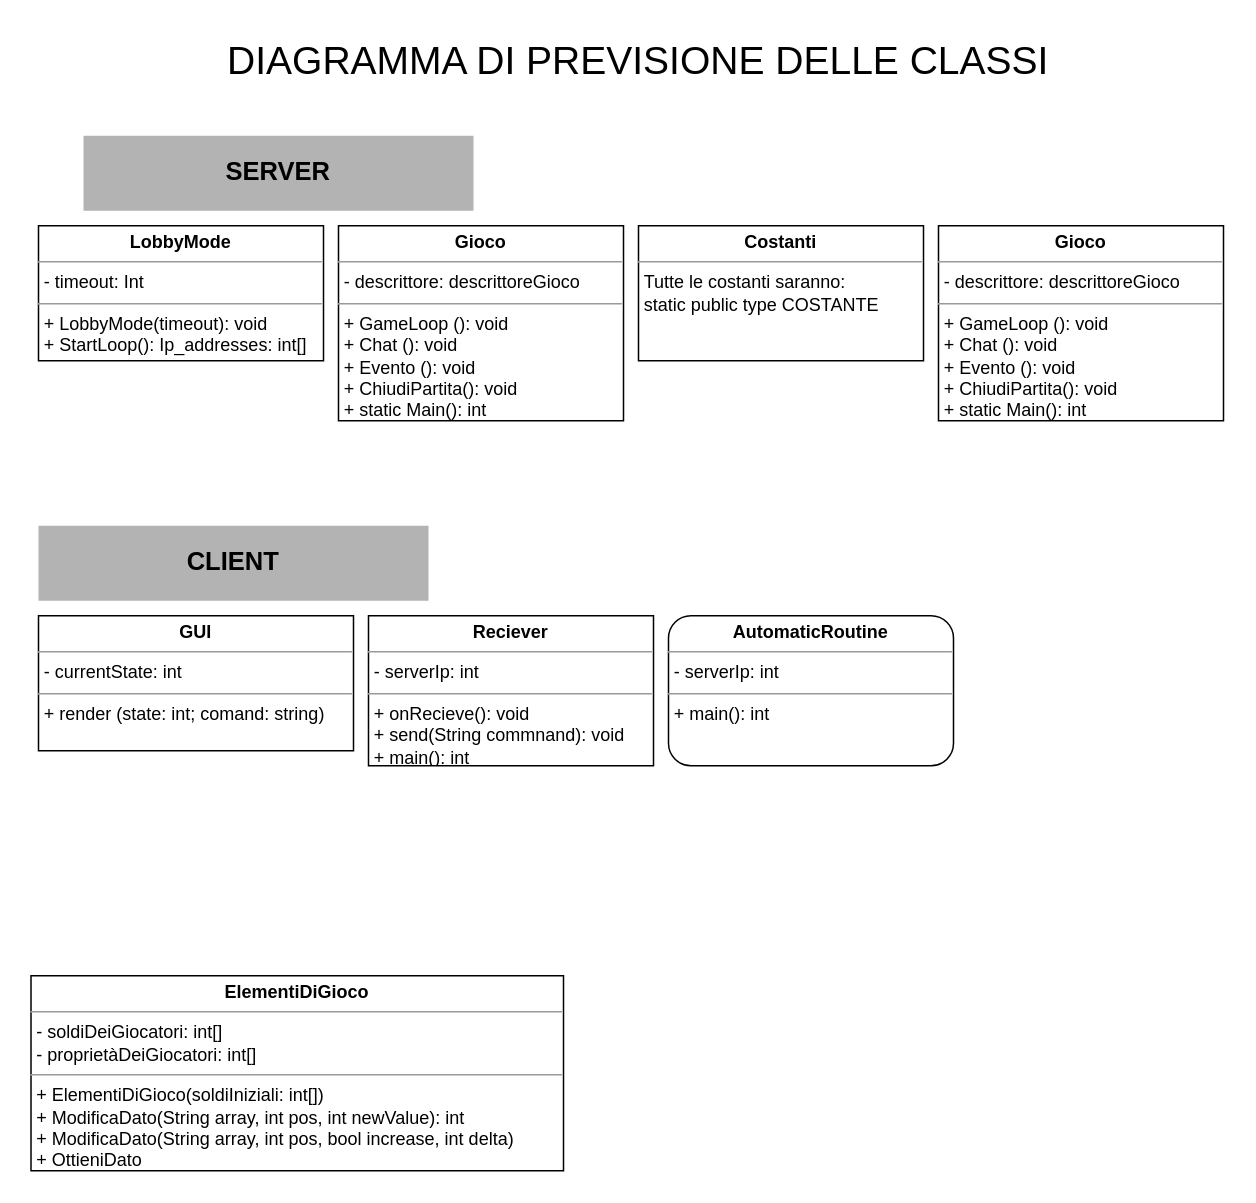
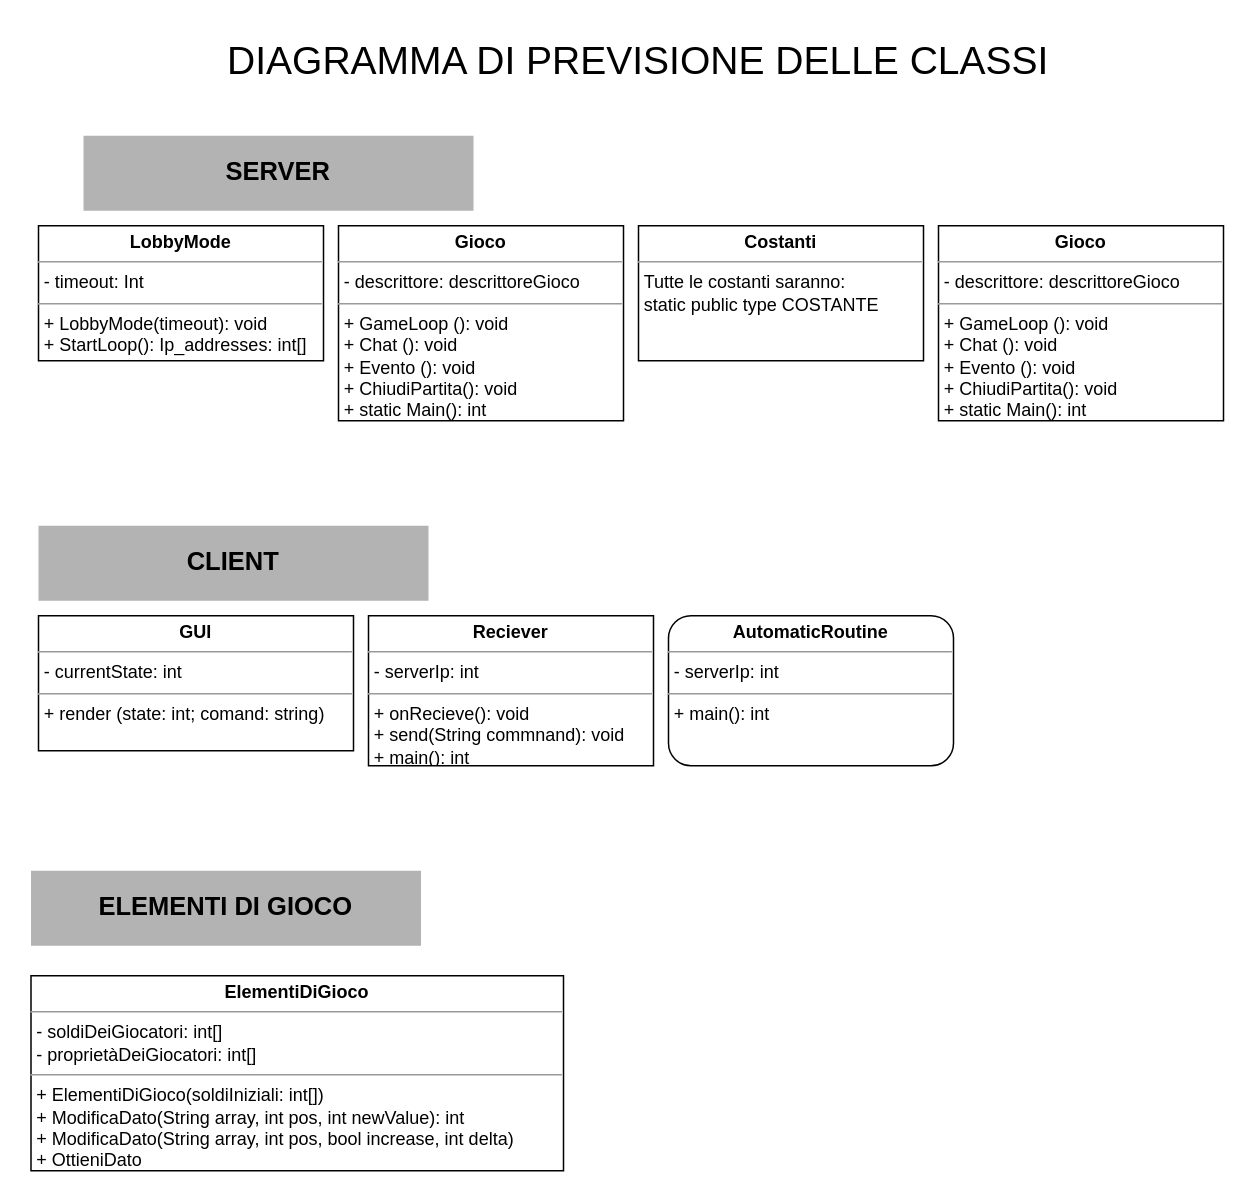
node "ELEMENTI DI GIOCO": added
